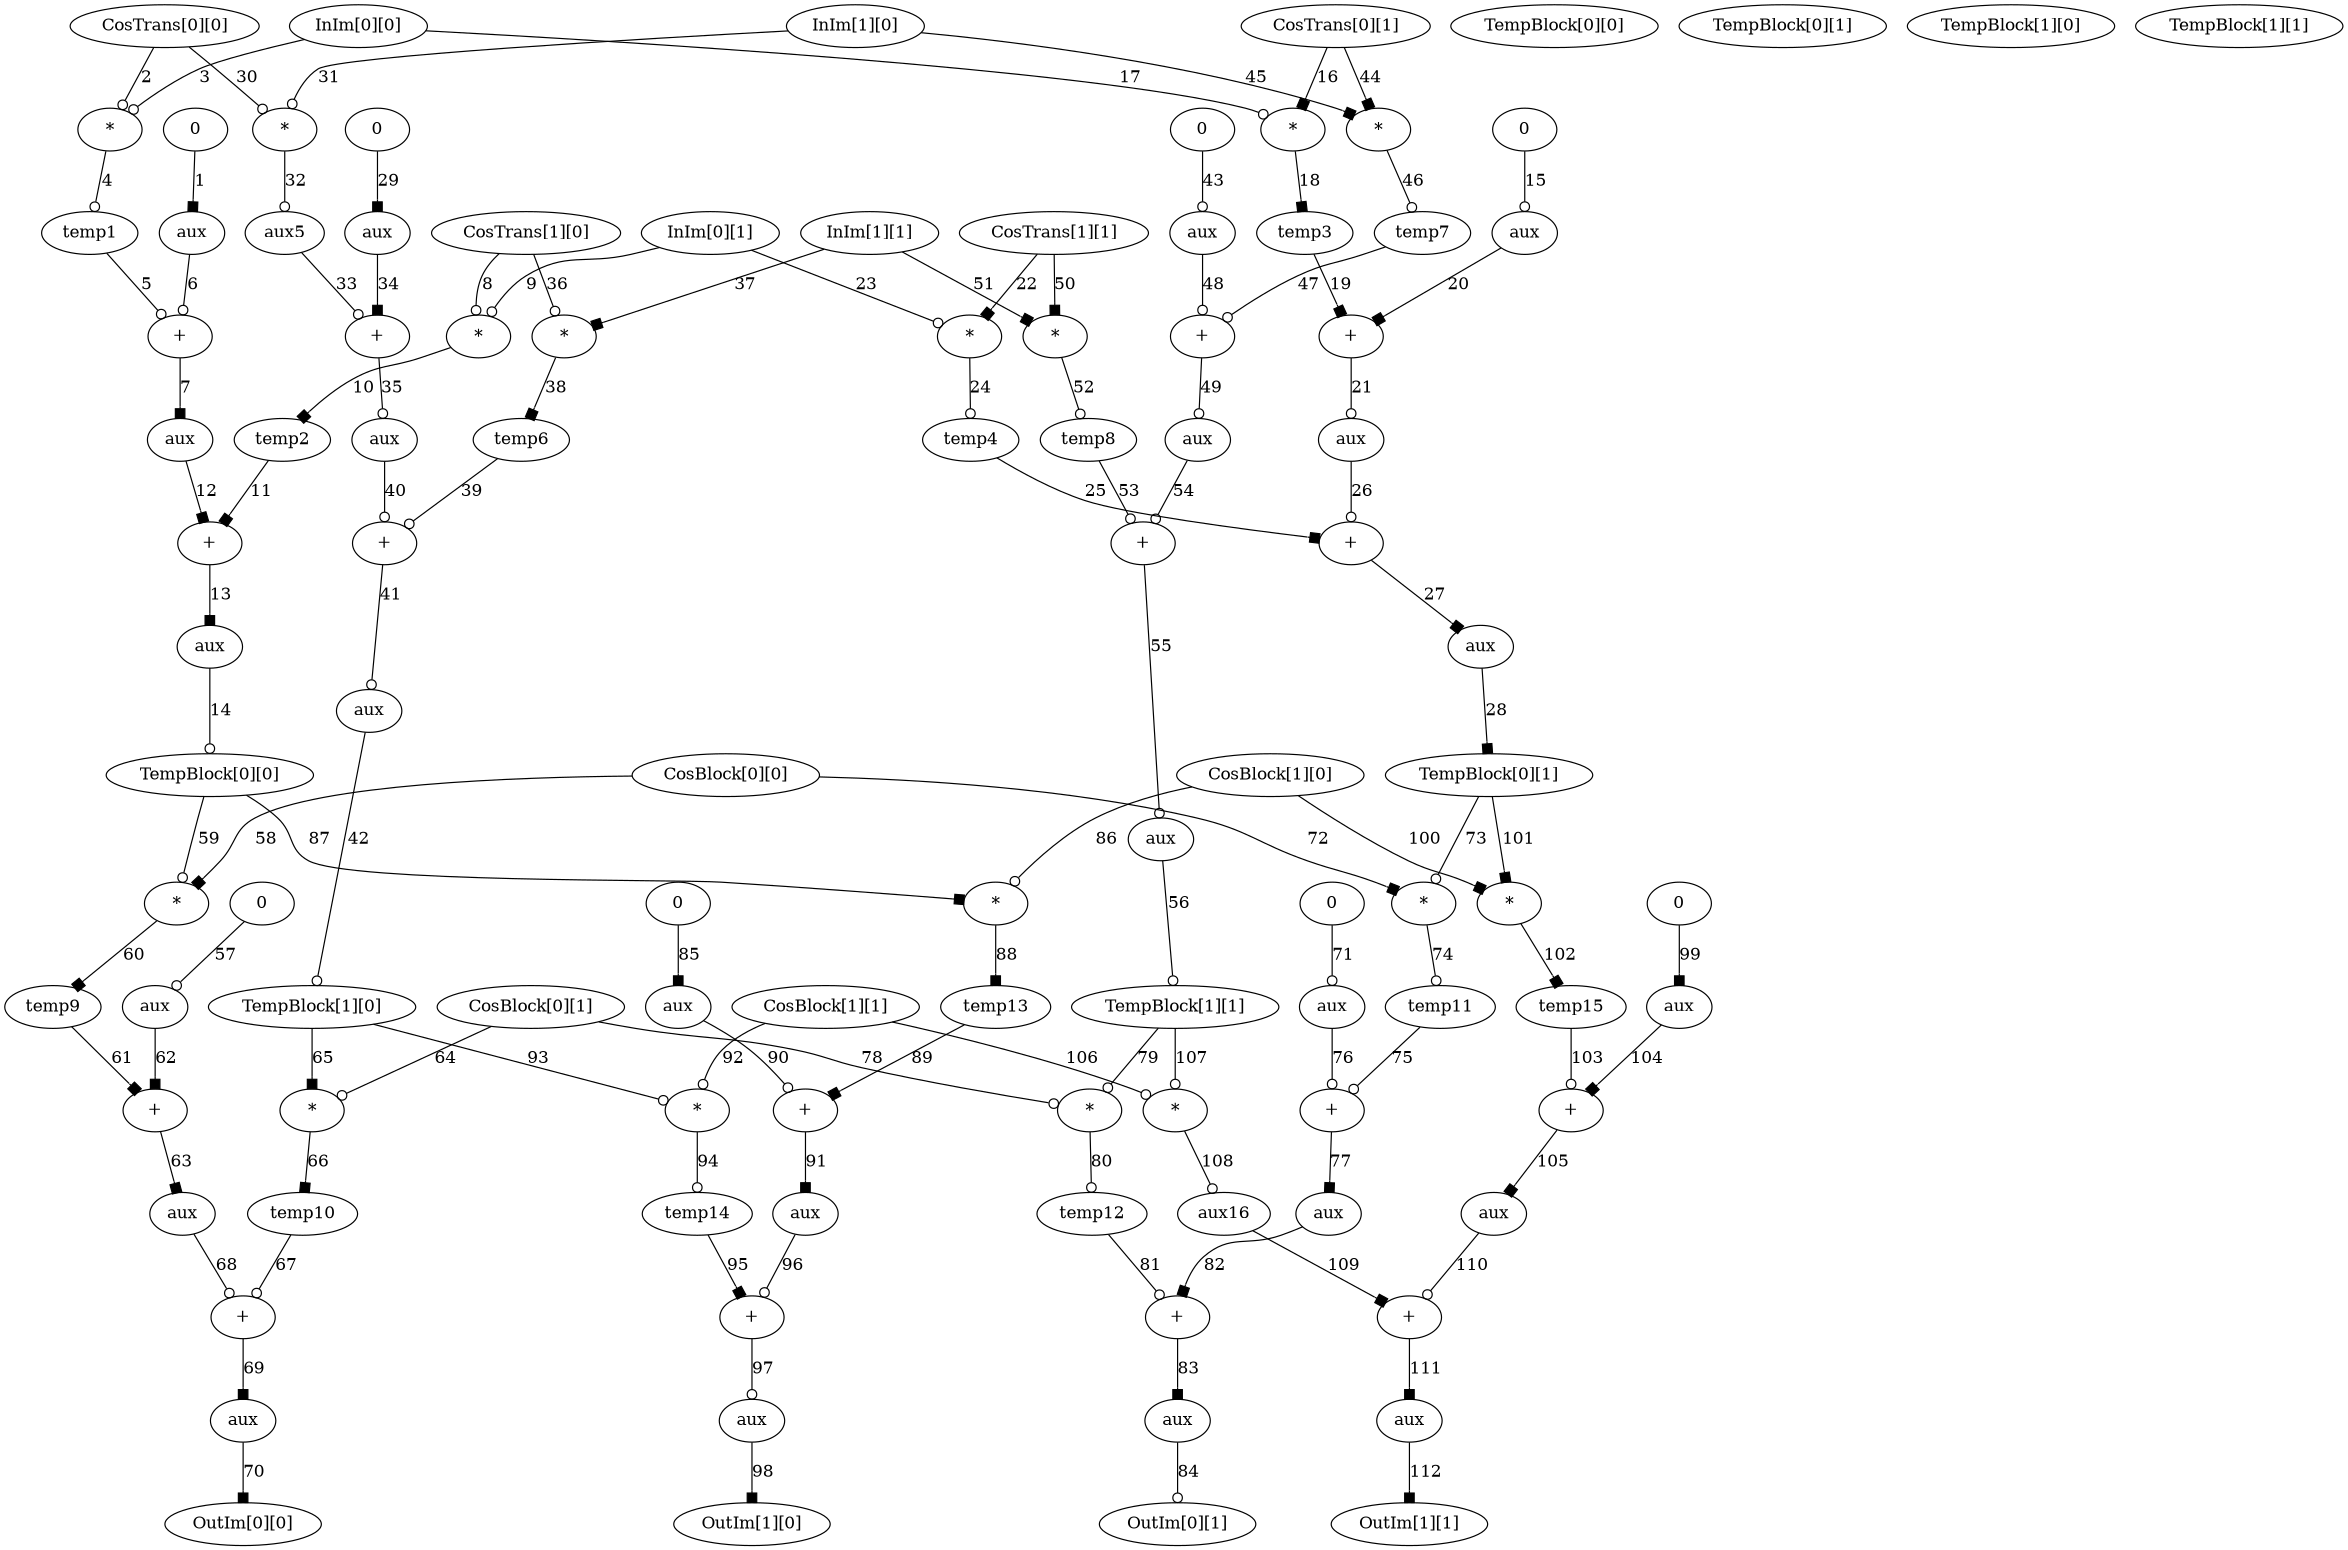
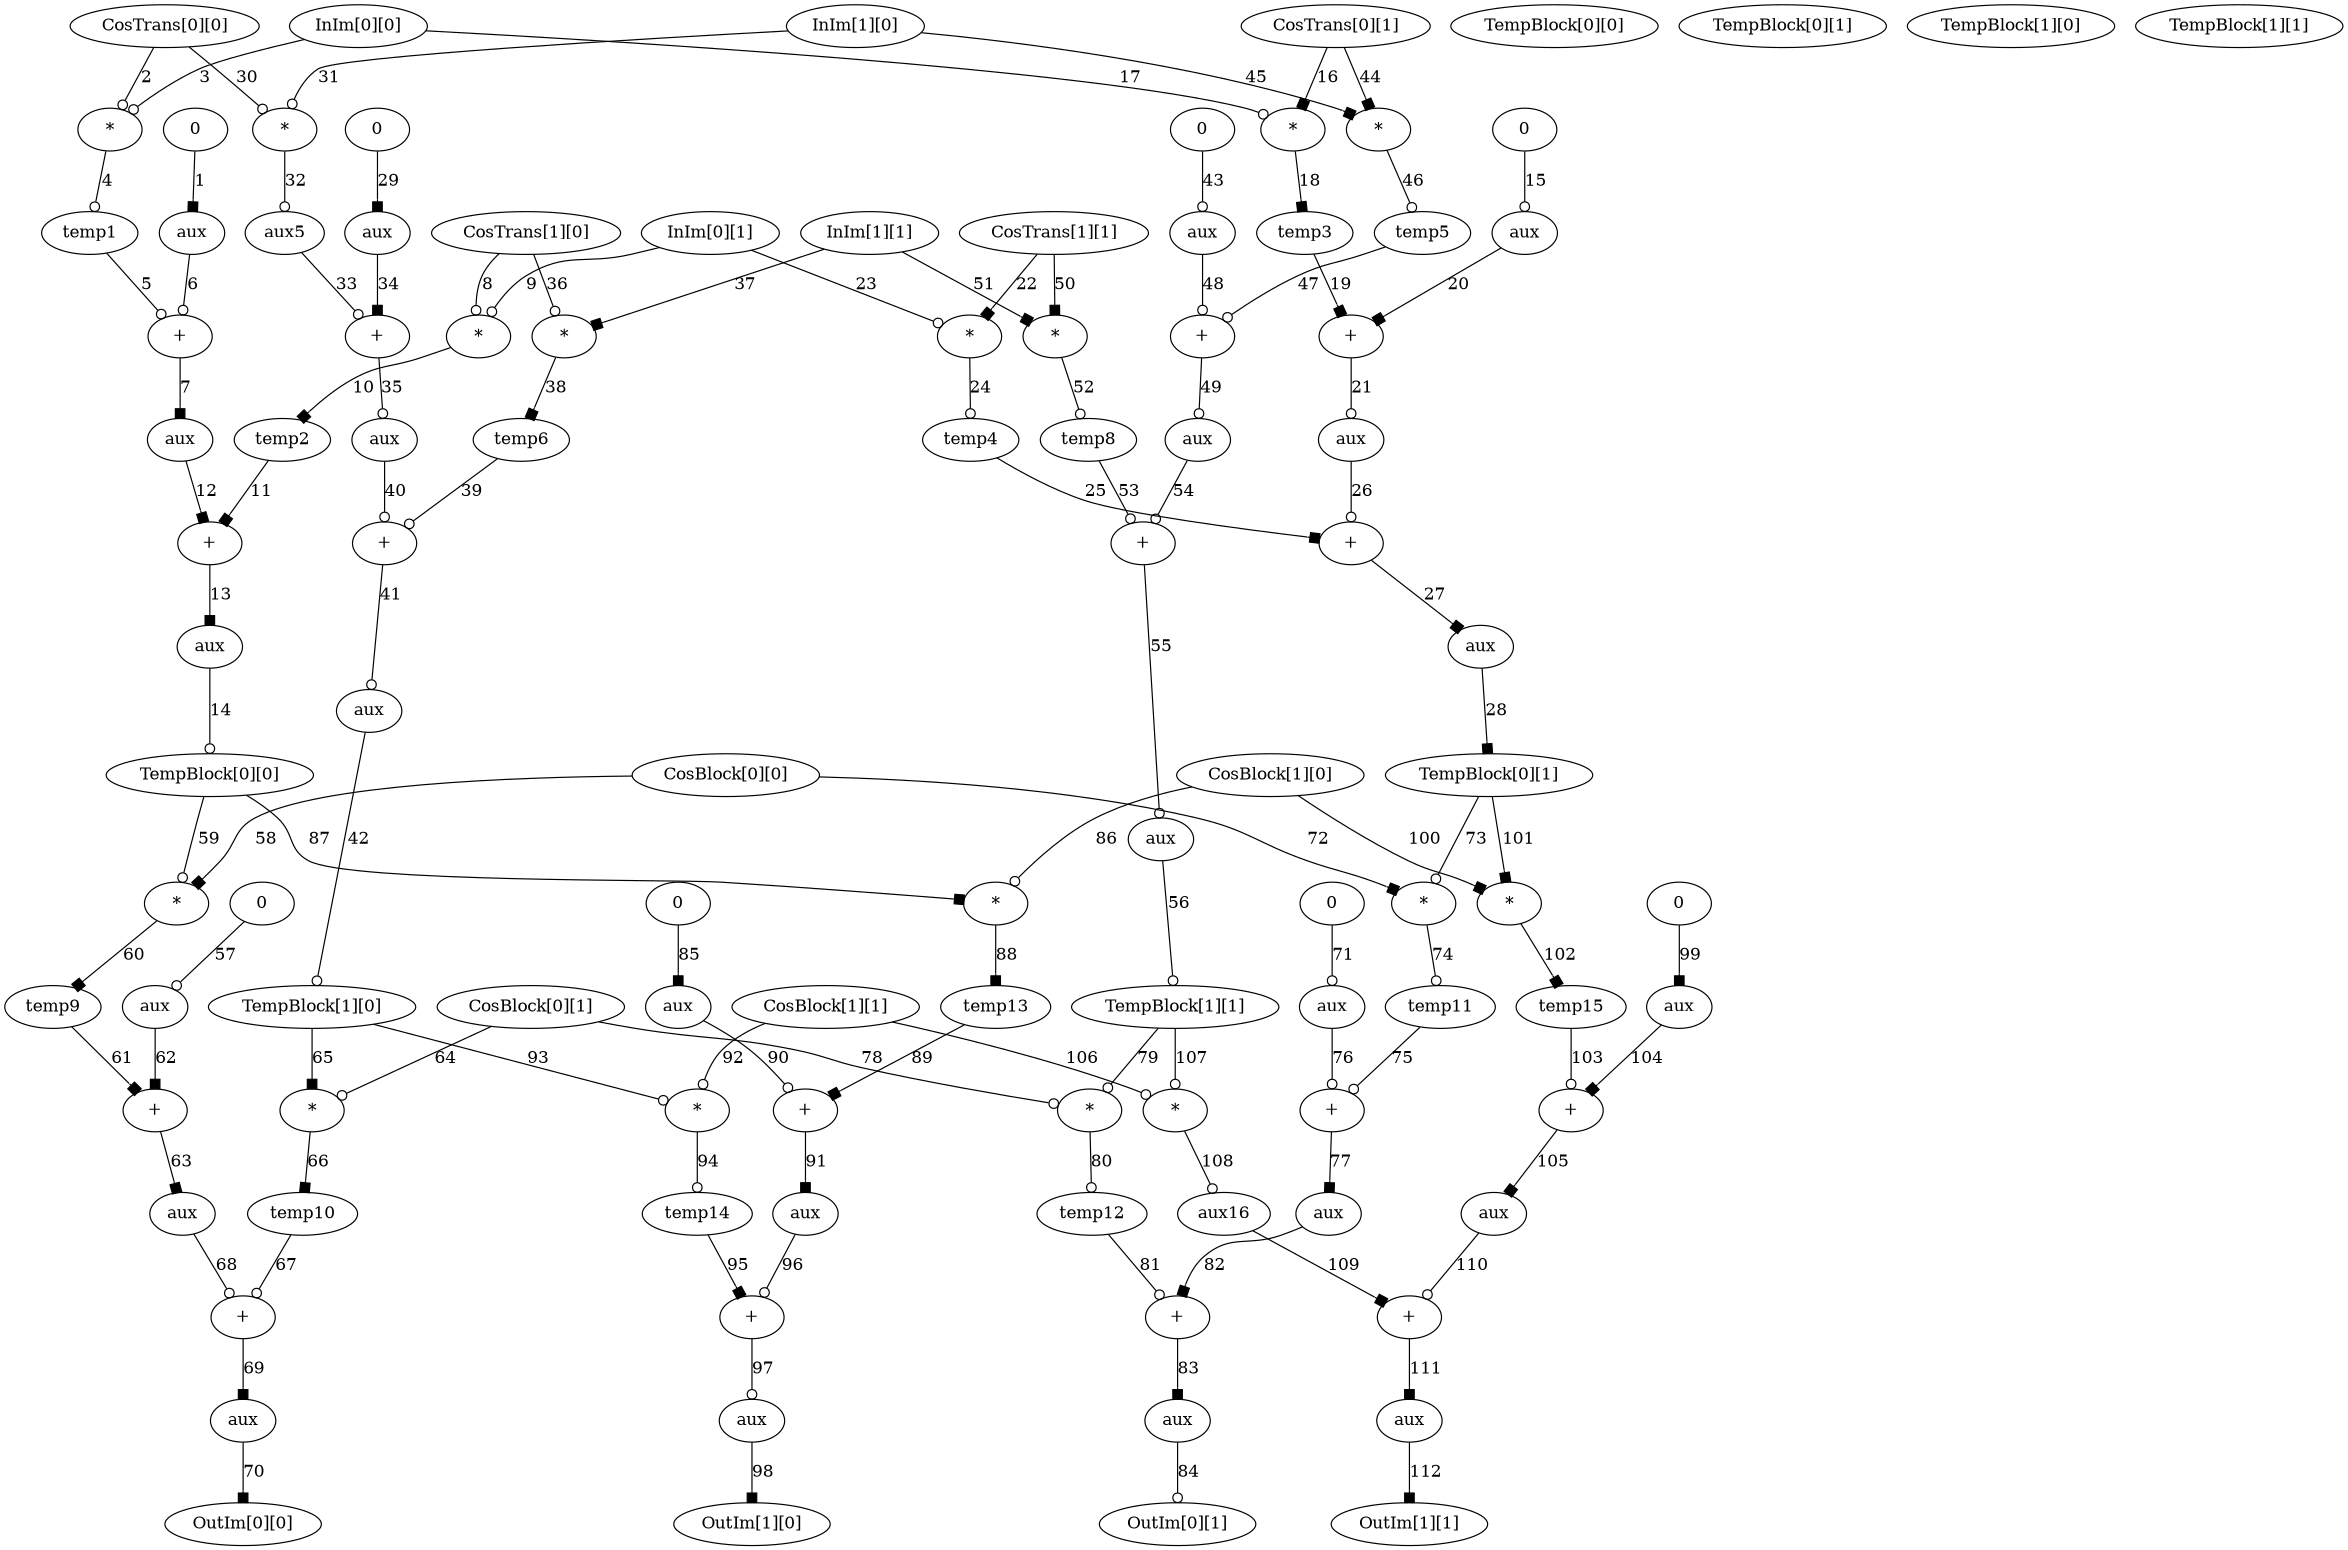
node "temp7": label "temp7" -> "temp5"
